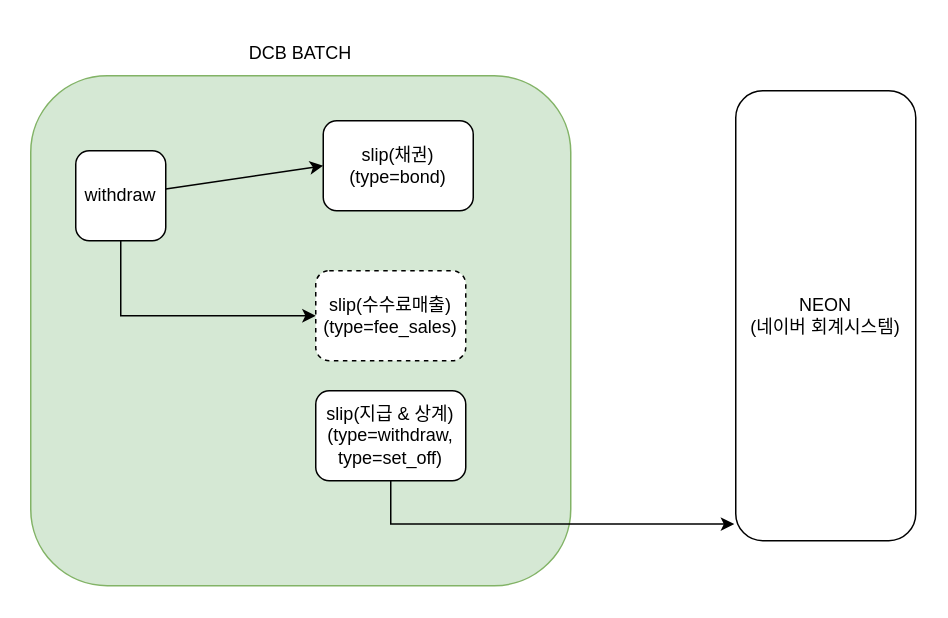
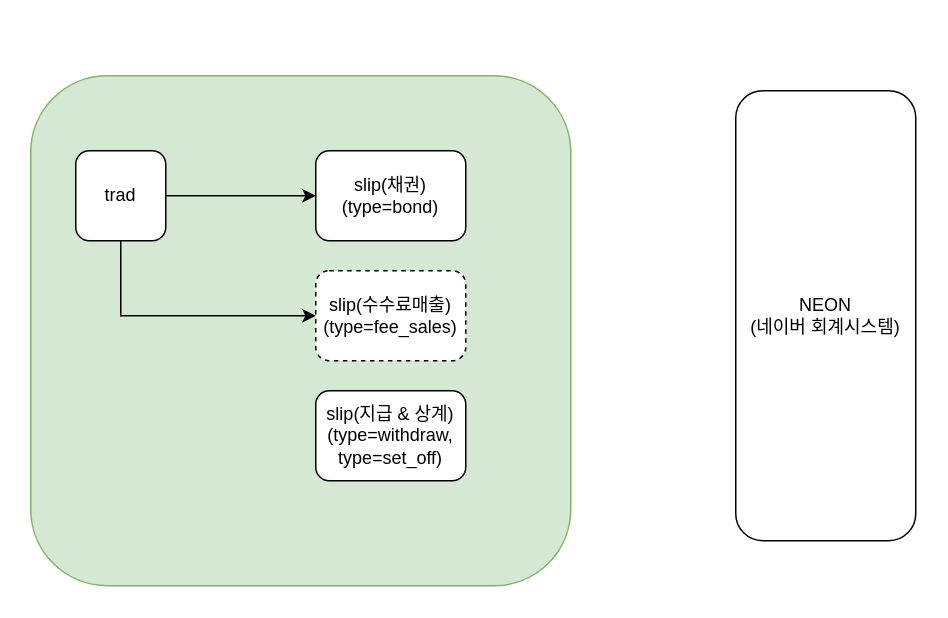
node "DCB BATCH": removed
node "slip(채권) (type=bond)": moved (398, 166) -> (391, 196)
node "withdraw": label "withdraw" -> "trad"
edge "slip(지급 & 상계) (type=withdraw, type=set_off)" -> "NEON (네이버 회계시스템)": removed
